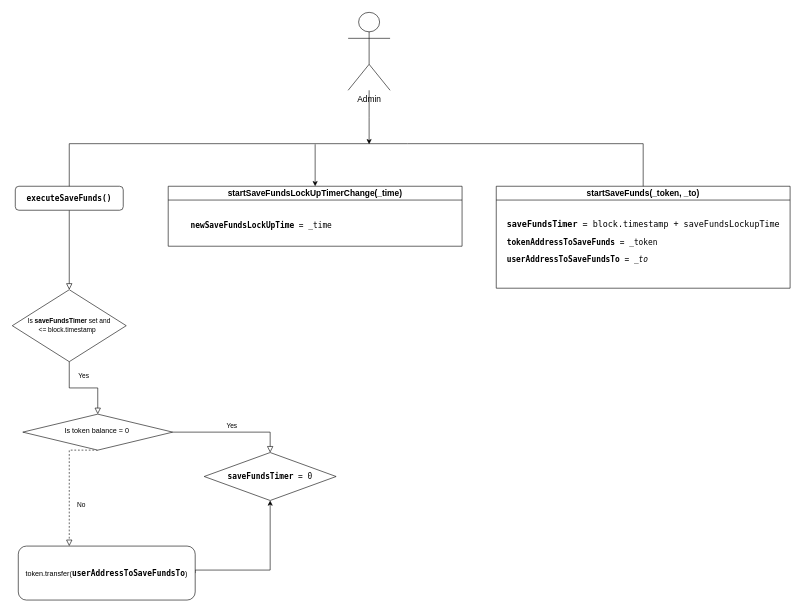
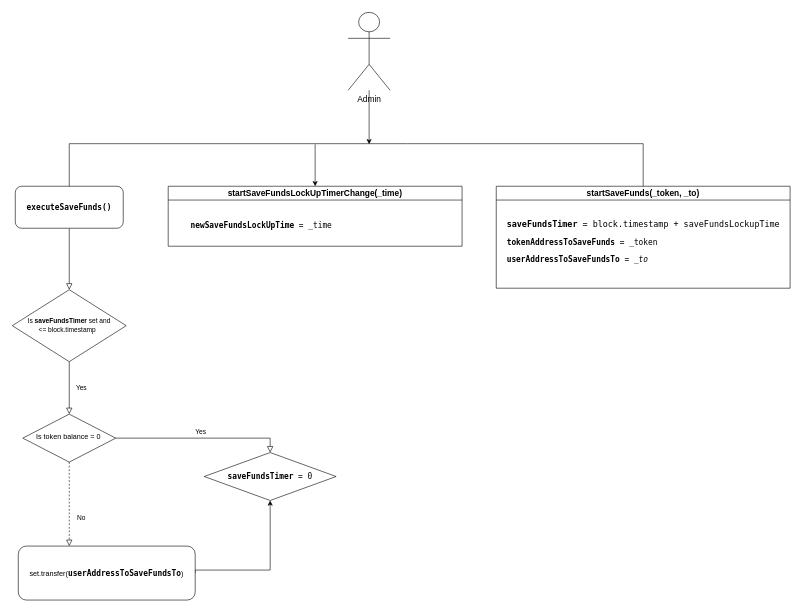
node "executeSaveFunds()": size 108x24 -> 108x42
node "Is token balance = 0": size 150x36 -> 93x48
node "token.transfer(userAddressToSaveFundsTo)": label "token.transfer(userAddressToSaveFundsTo)" -> "set.transfer(userAddressToSaveFundsTo)"
